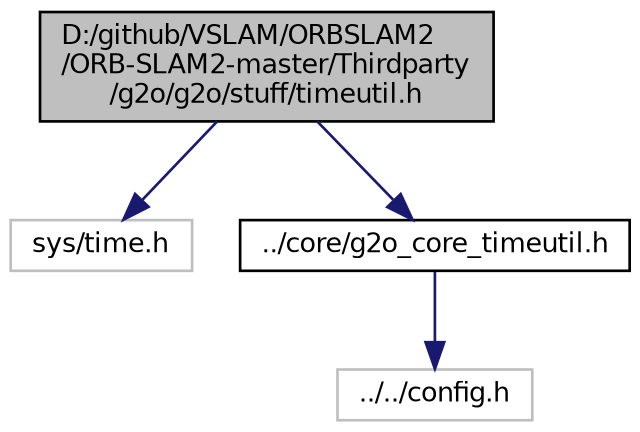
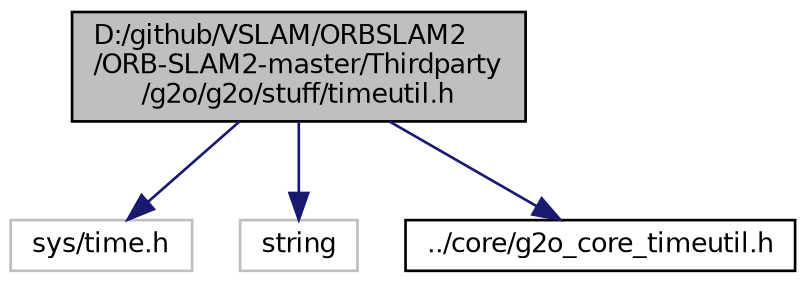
node "string": added
node "../../config.h": removed
